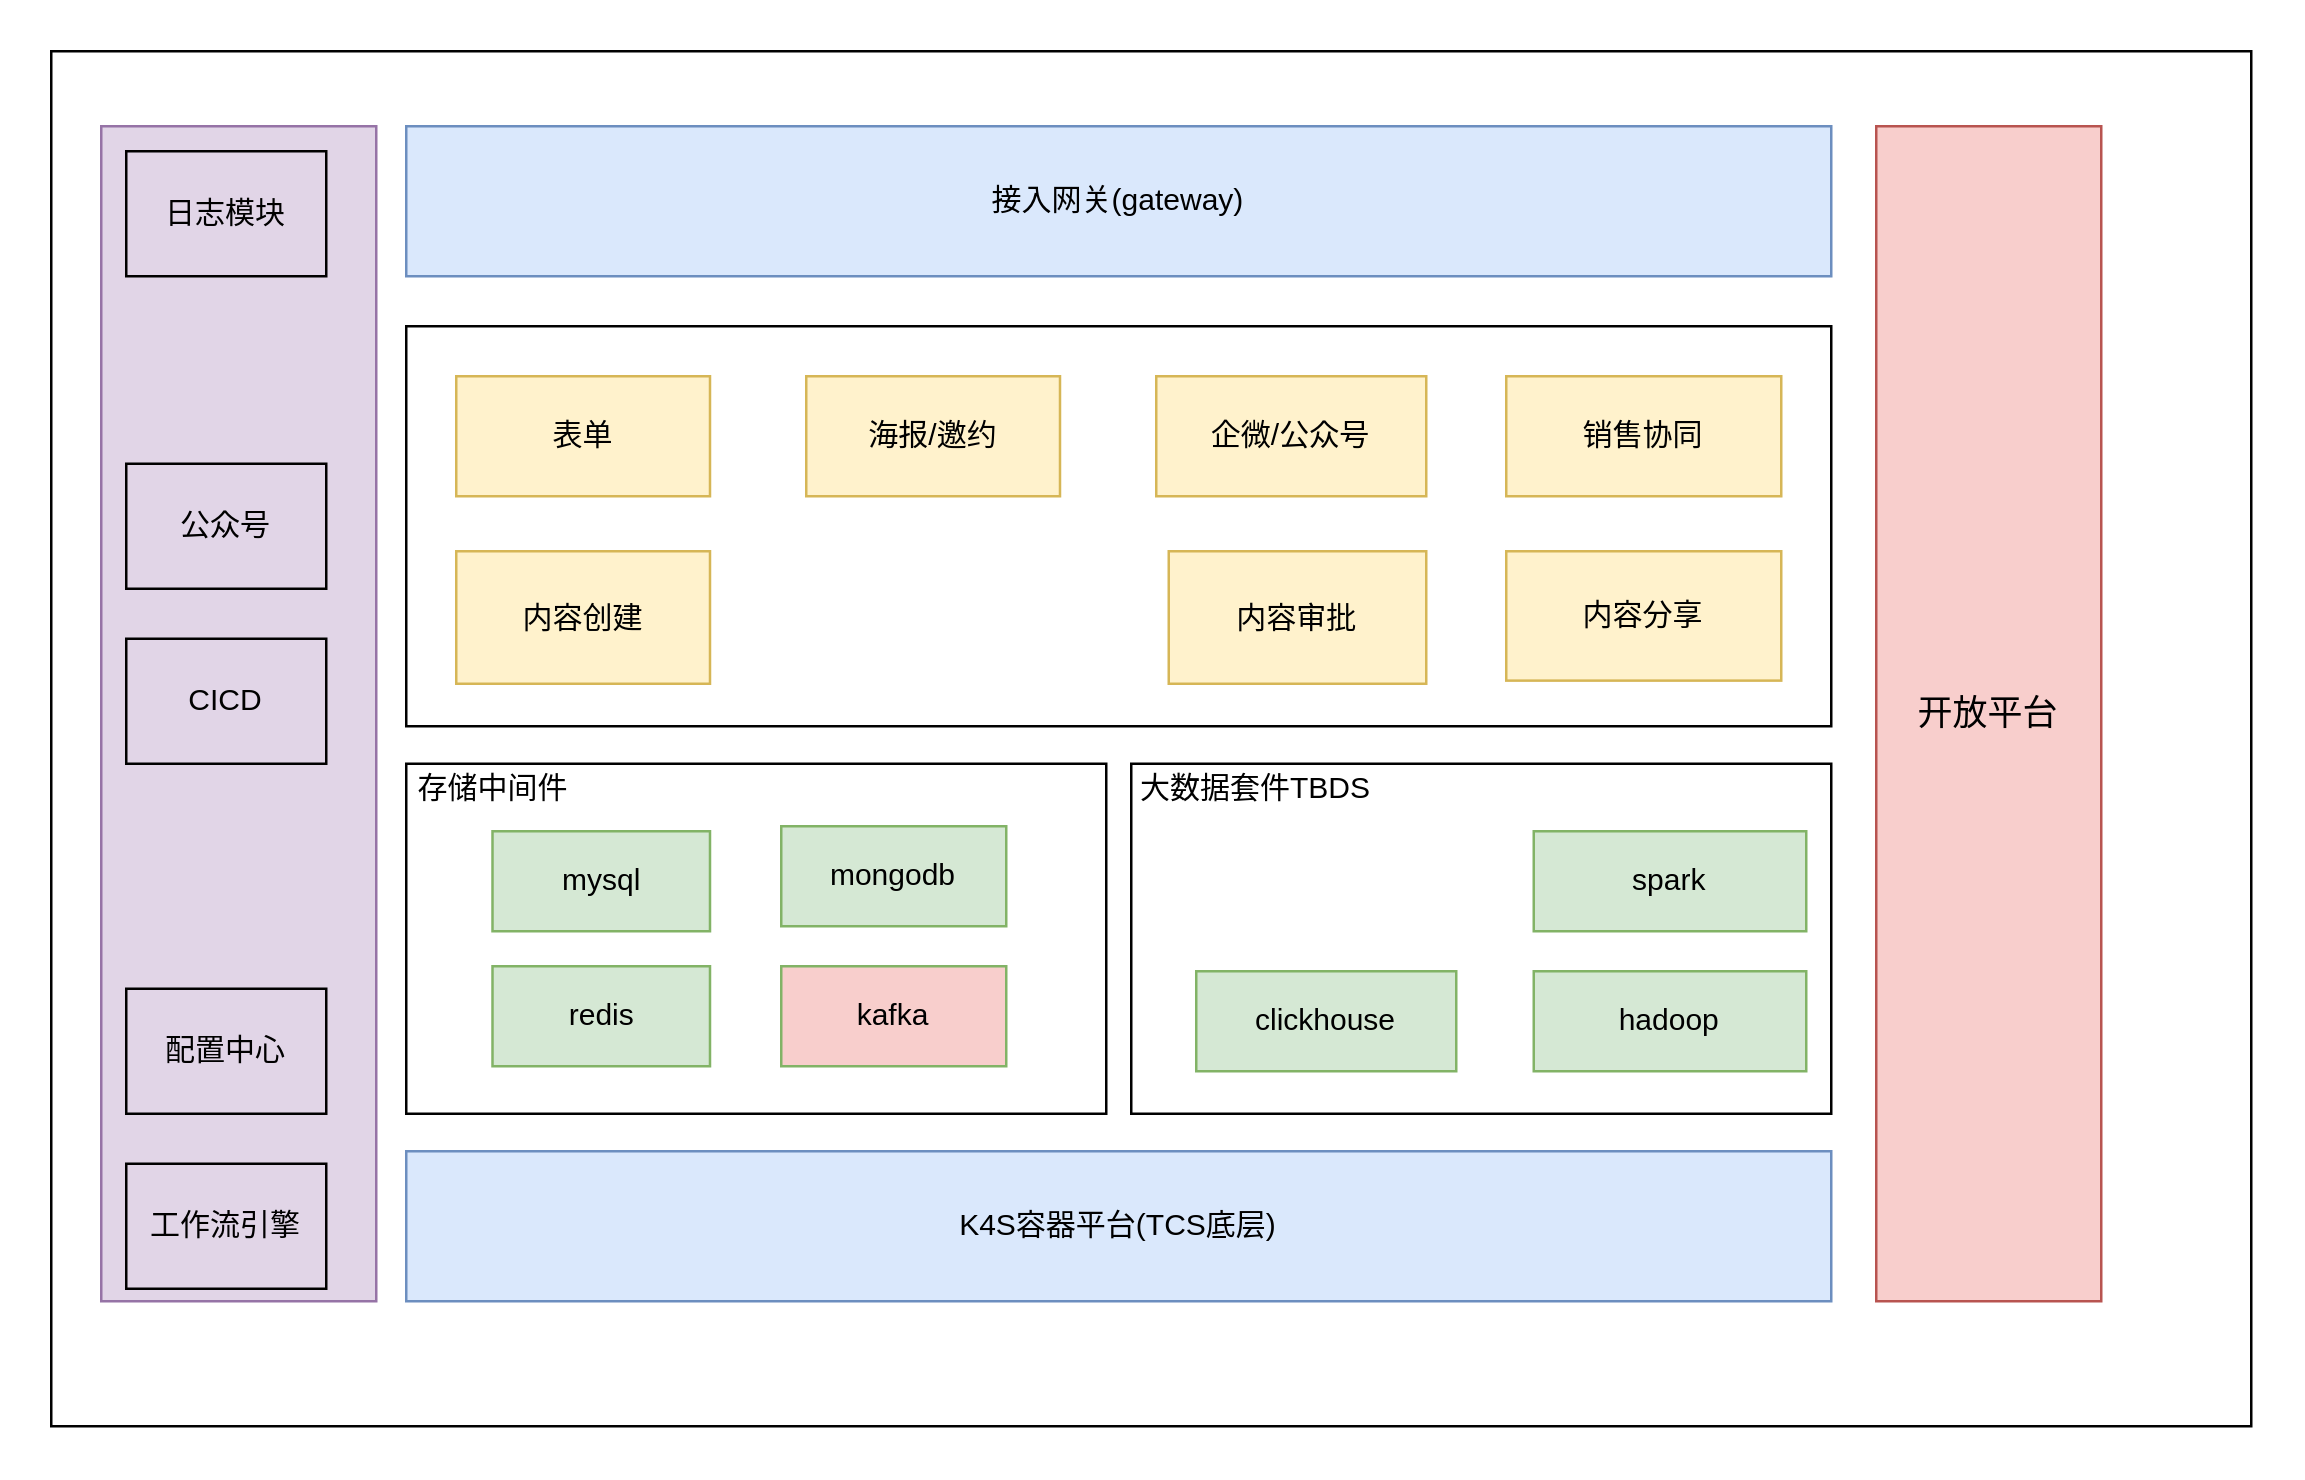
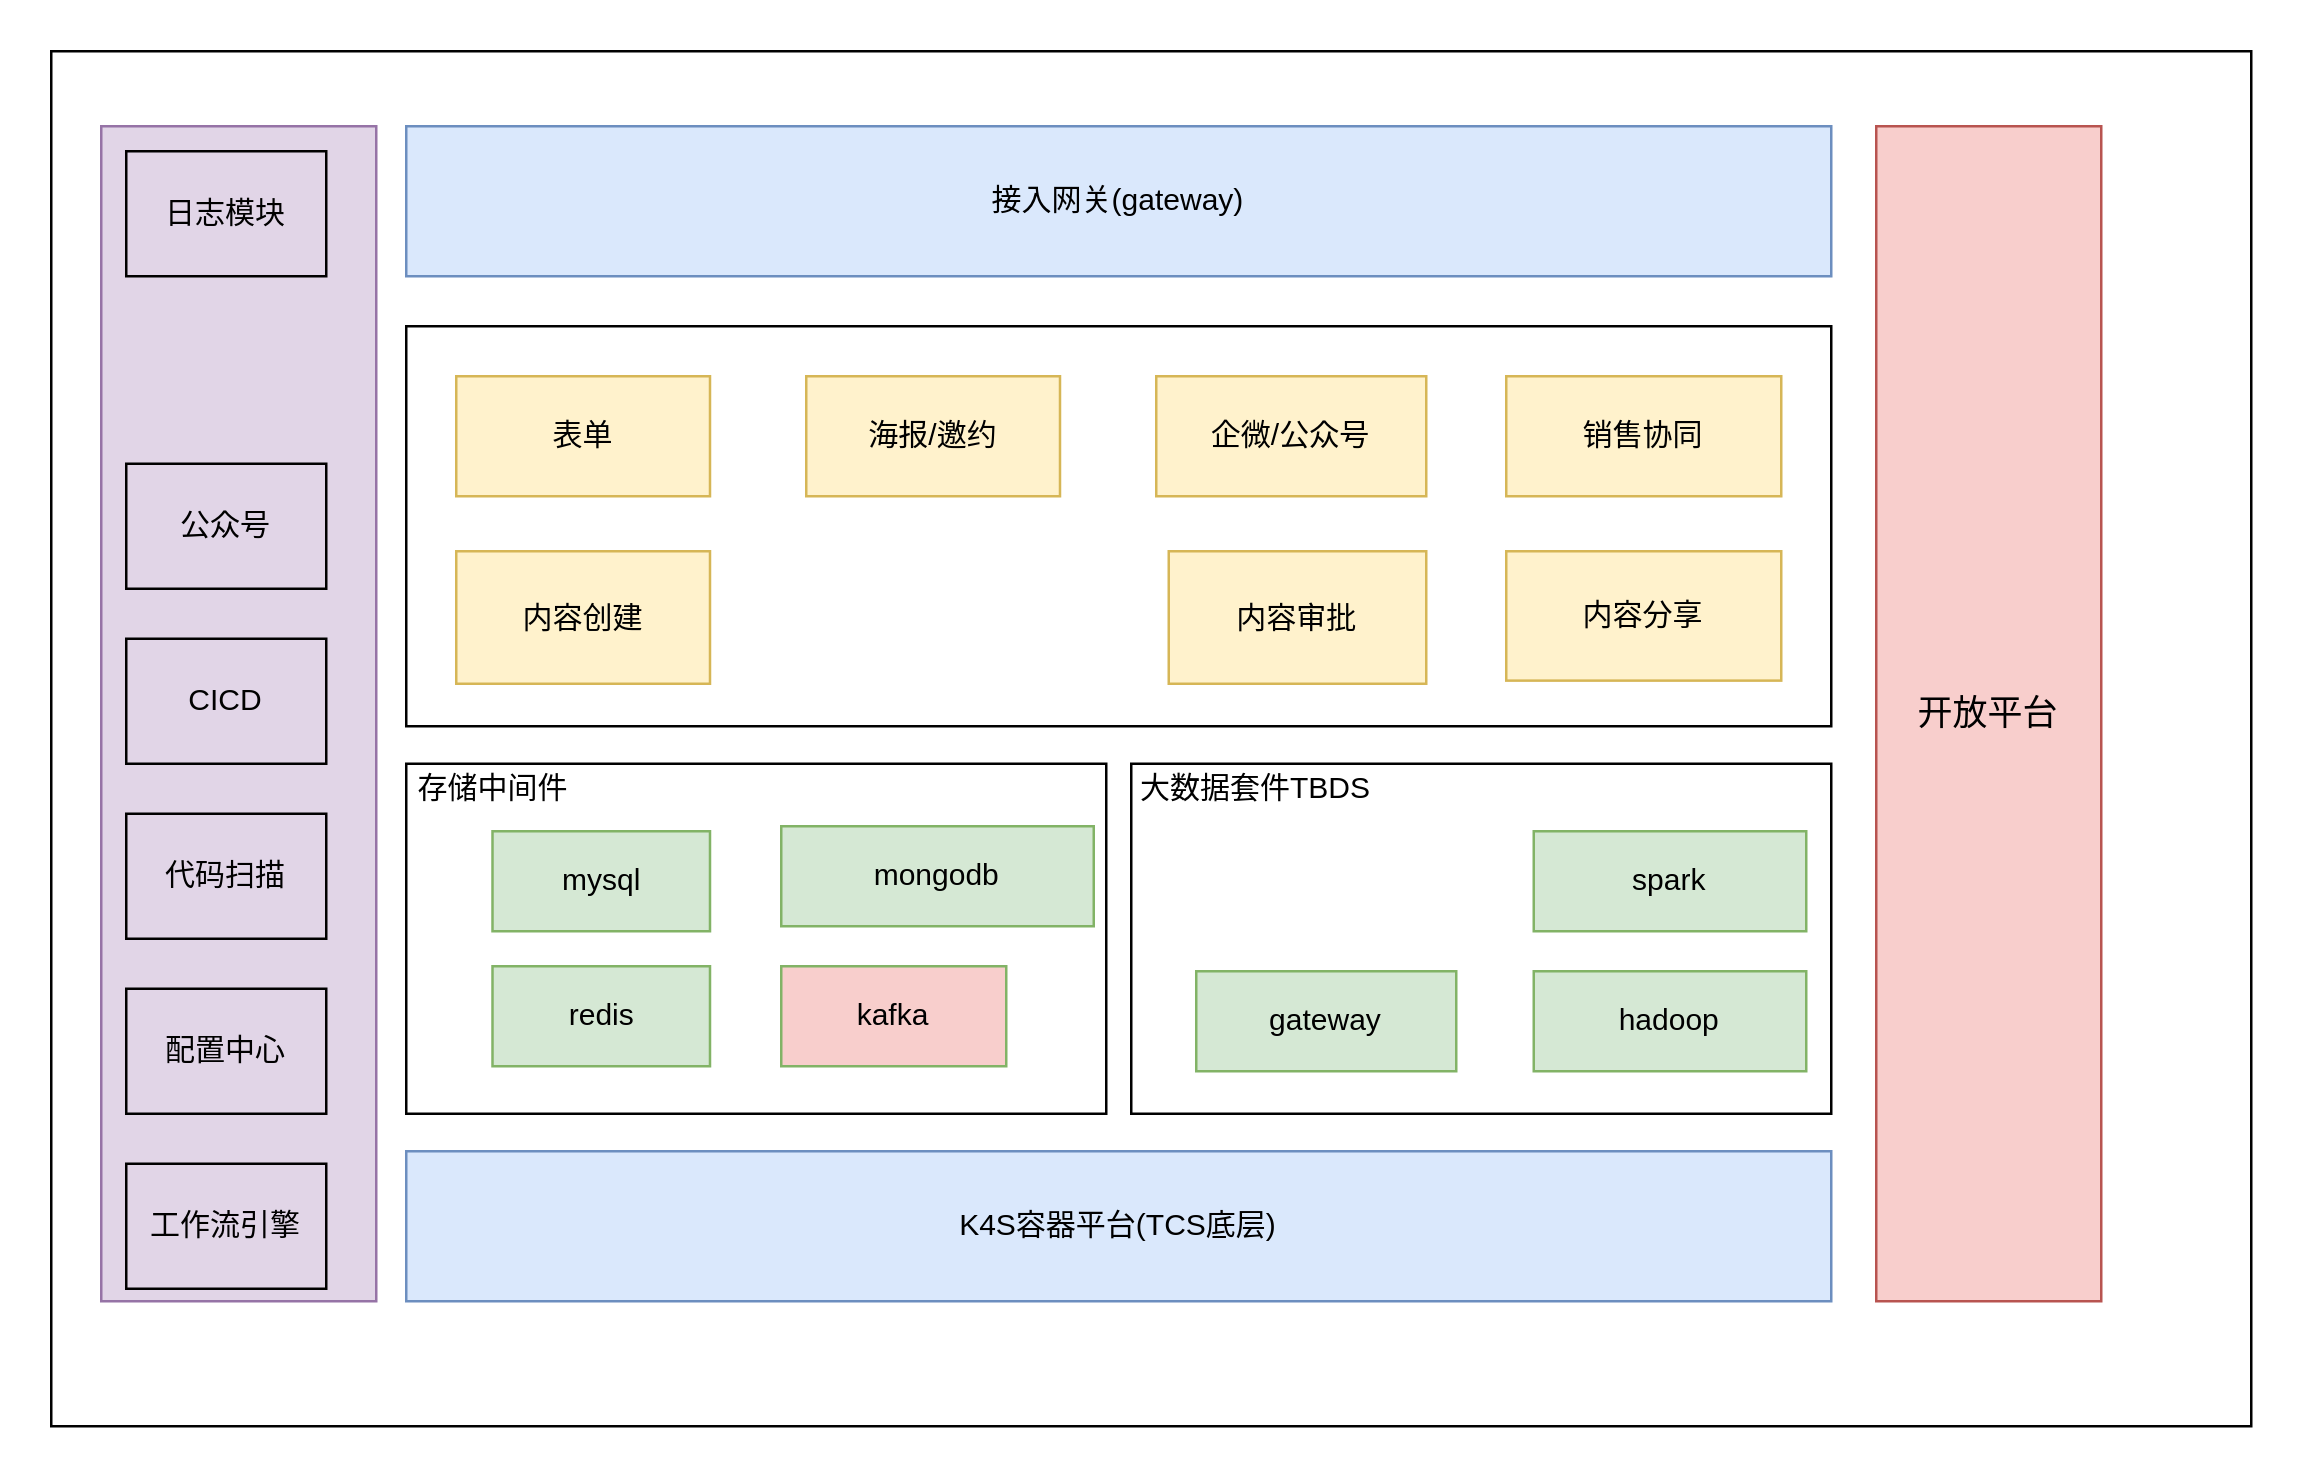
node "代码扫描": added
node "mongodb": size 225x100 -> 313x100
node "clickhouse": label "clickhouse" -> "gateway"
